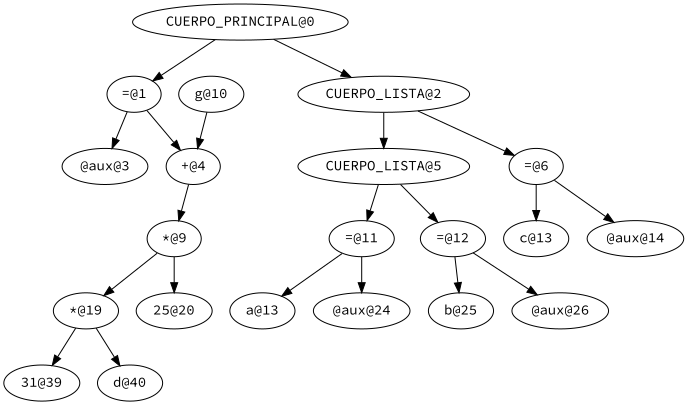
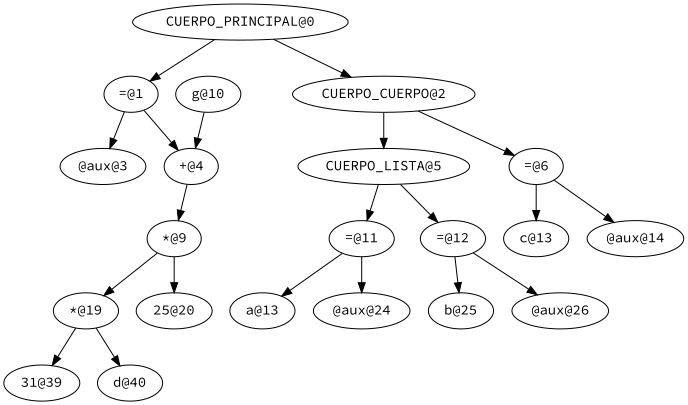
node "CUERPO_LISTA@2": label "CUERPO_LISTA@2" -> "CUERPO_CUERPO@2"
